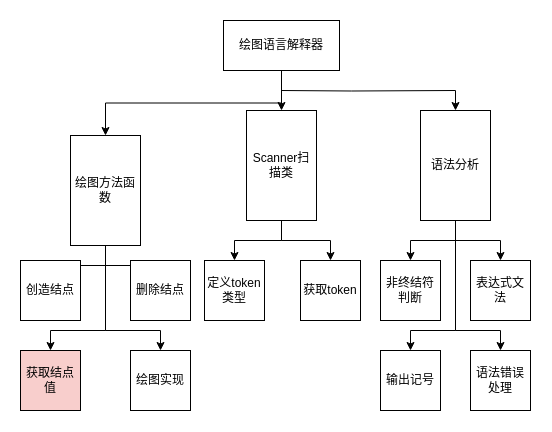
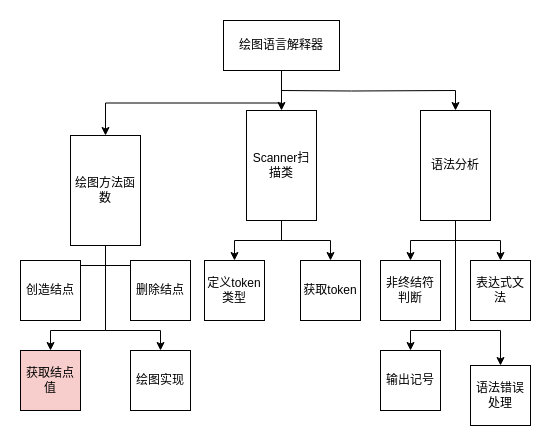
node "语法错误处理": moved (501, 381) -> (501, 396)
